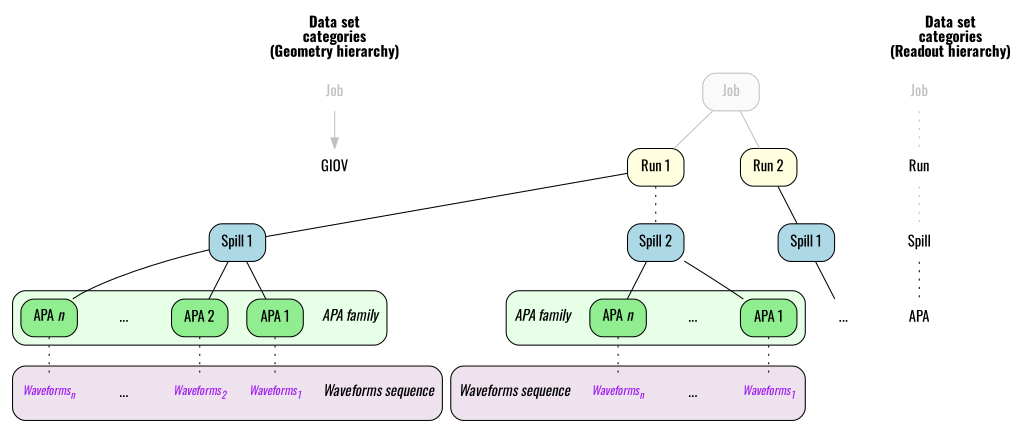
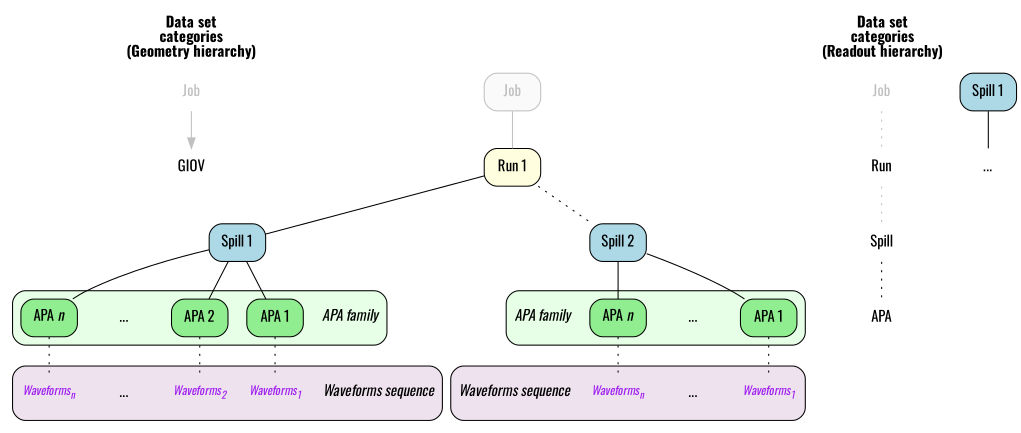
node "Run 2": removed
